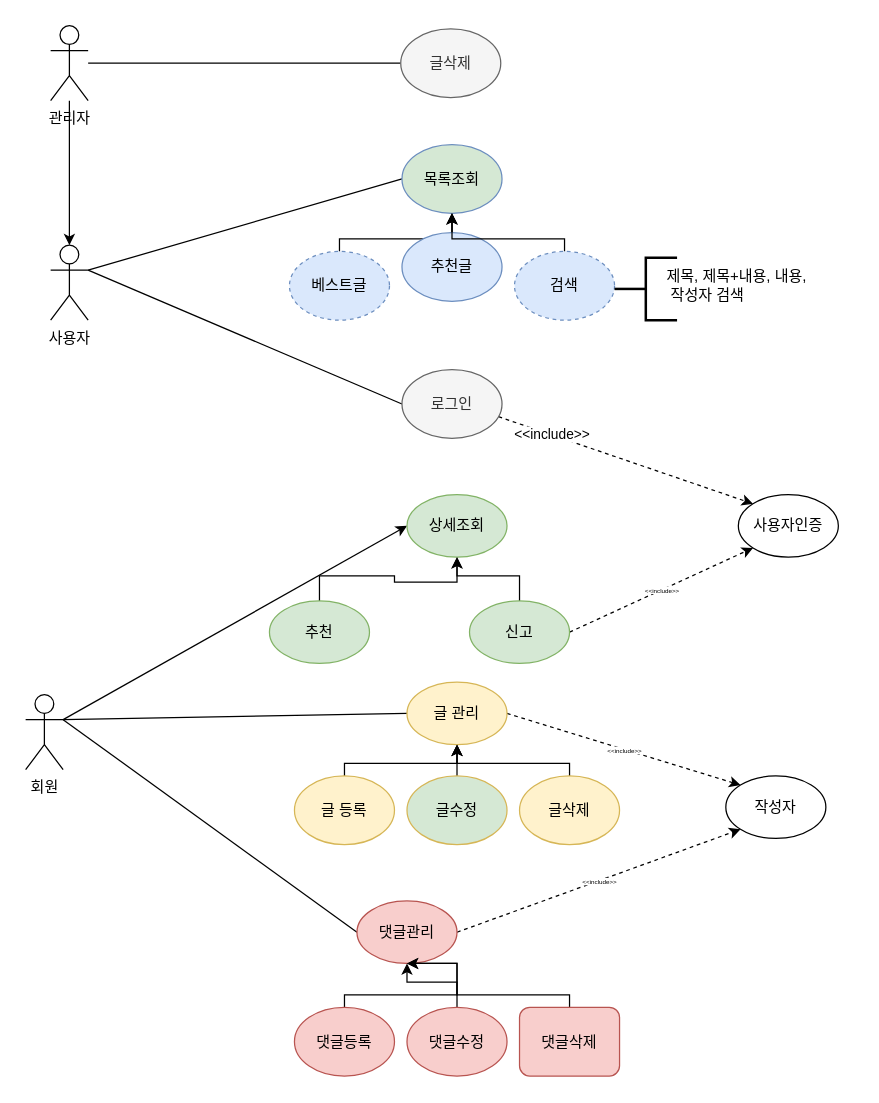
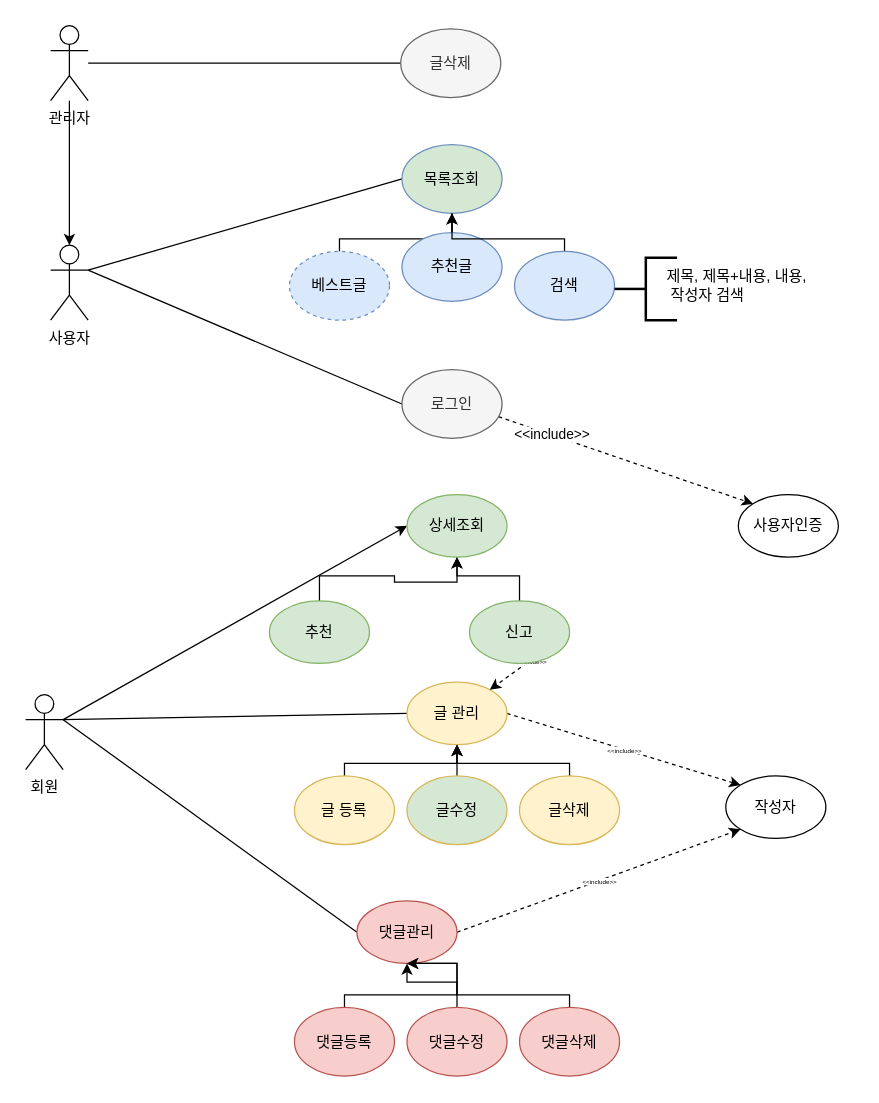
edge "검색" -> "목록조회": arrowhead classic -> none
node "검색": style dashed -> solid
edge "신고" -> "사용자인증": now "신고" -> "글 관리"
node "댓글삭제": shape rounded rectangle -> ellipse
